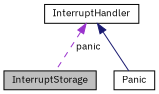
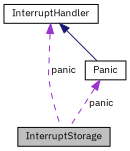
edge "InterruptStorage" -> "Panic": added, label "panic"
